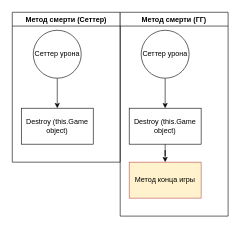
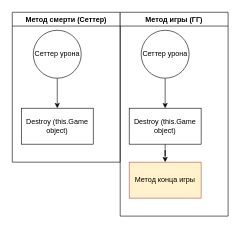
node "Метод смерти (ГГ)": label "Метод смерти (ГГ)" -> "Метод игры (ГГ)"
